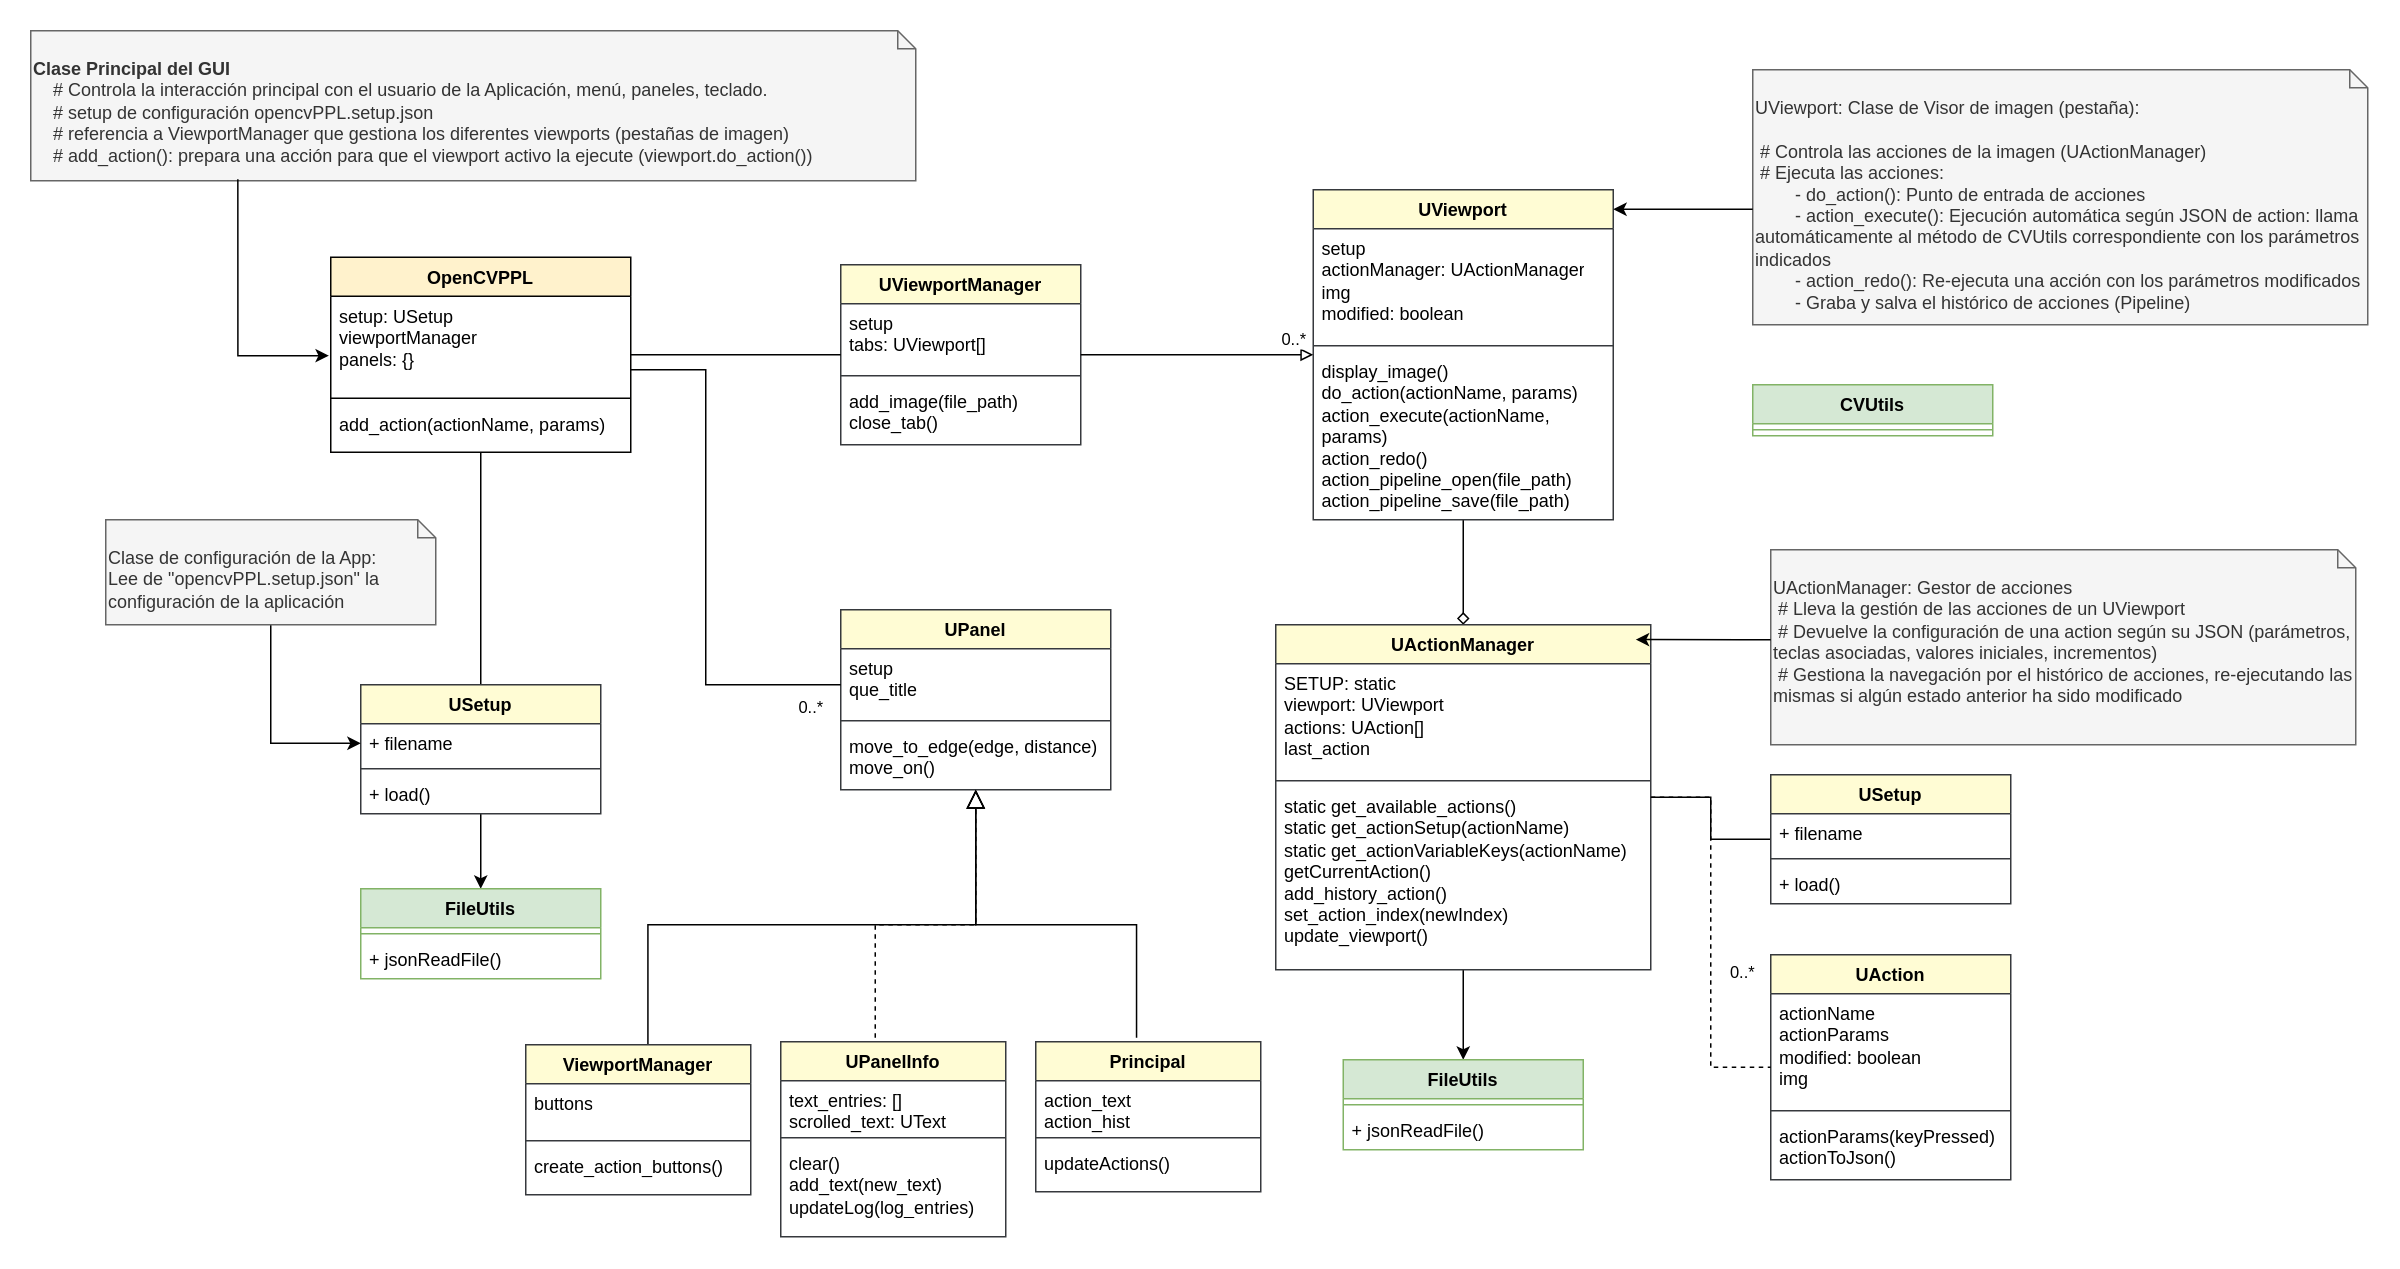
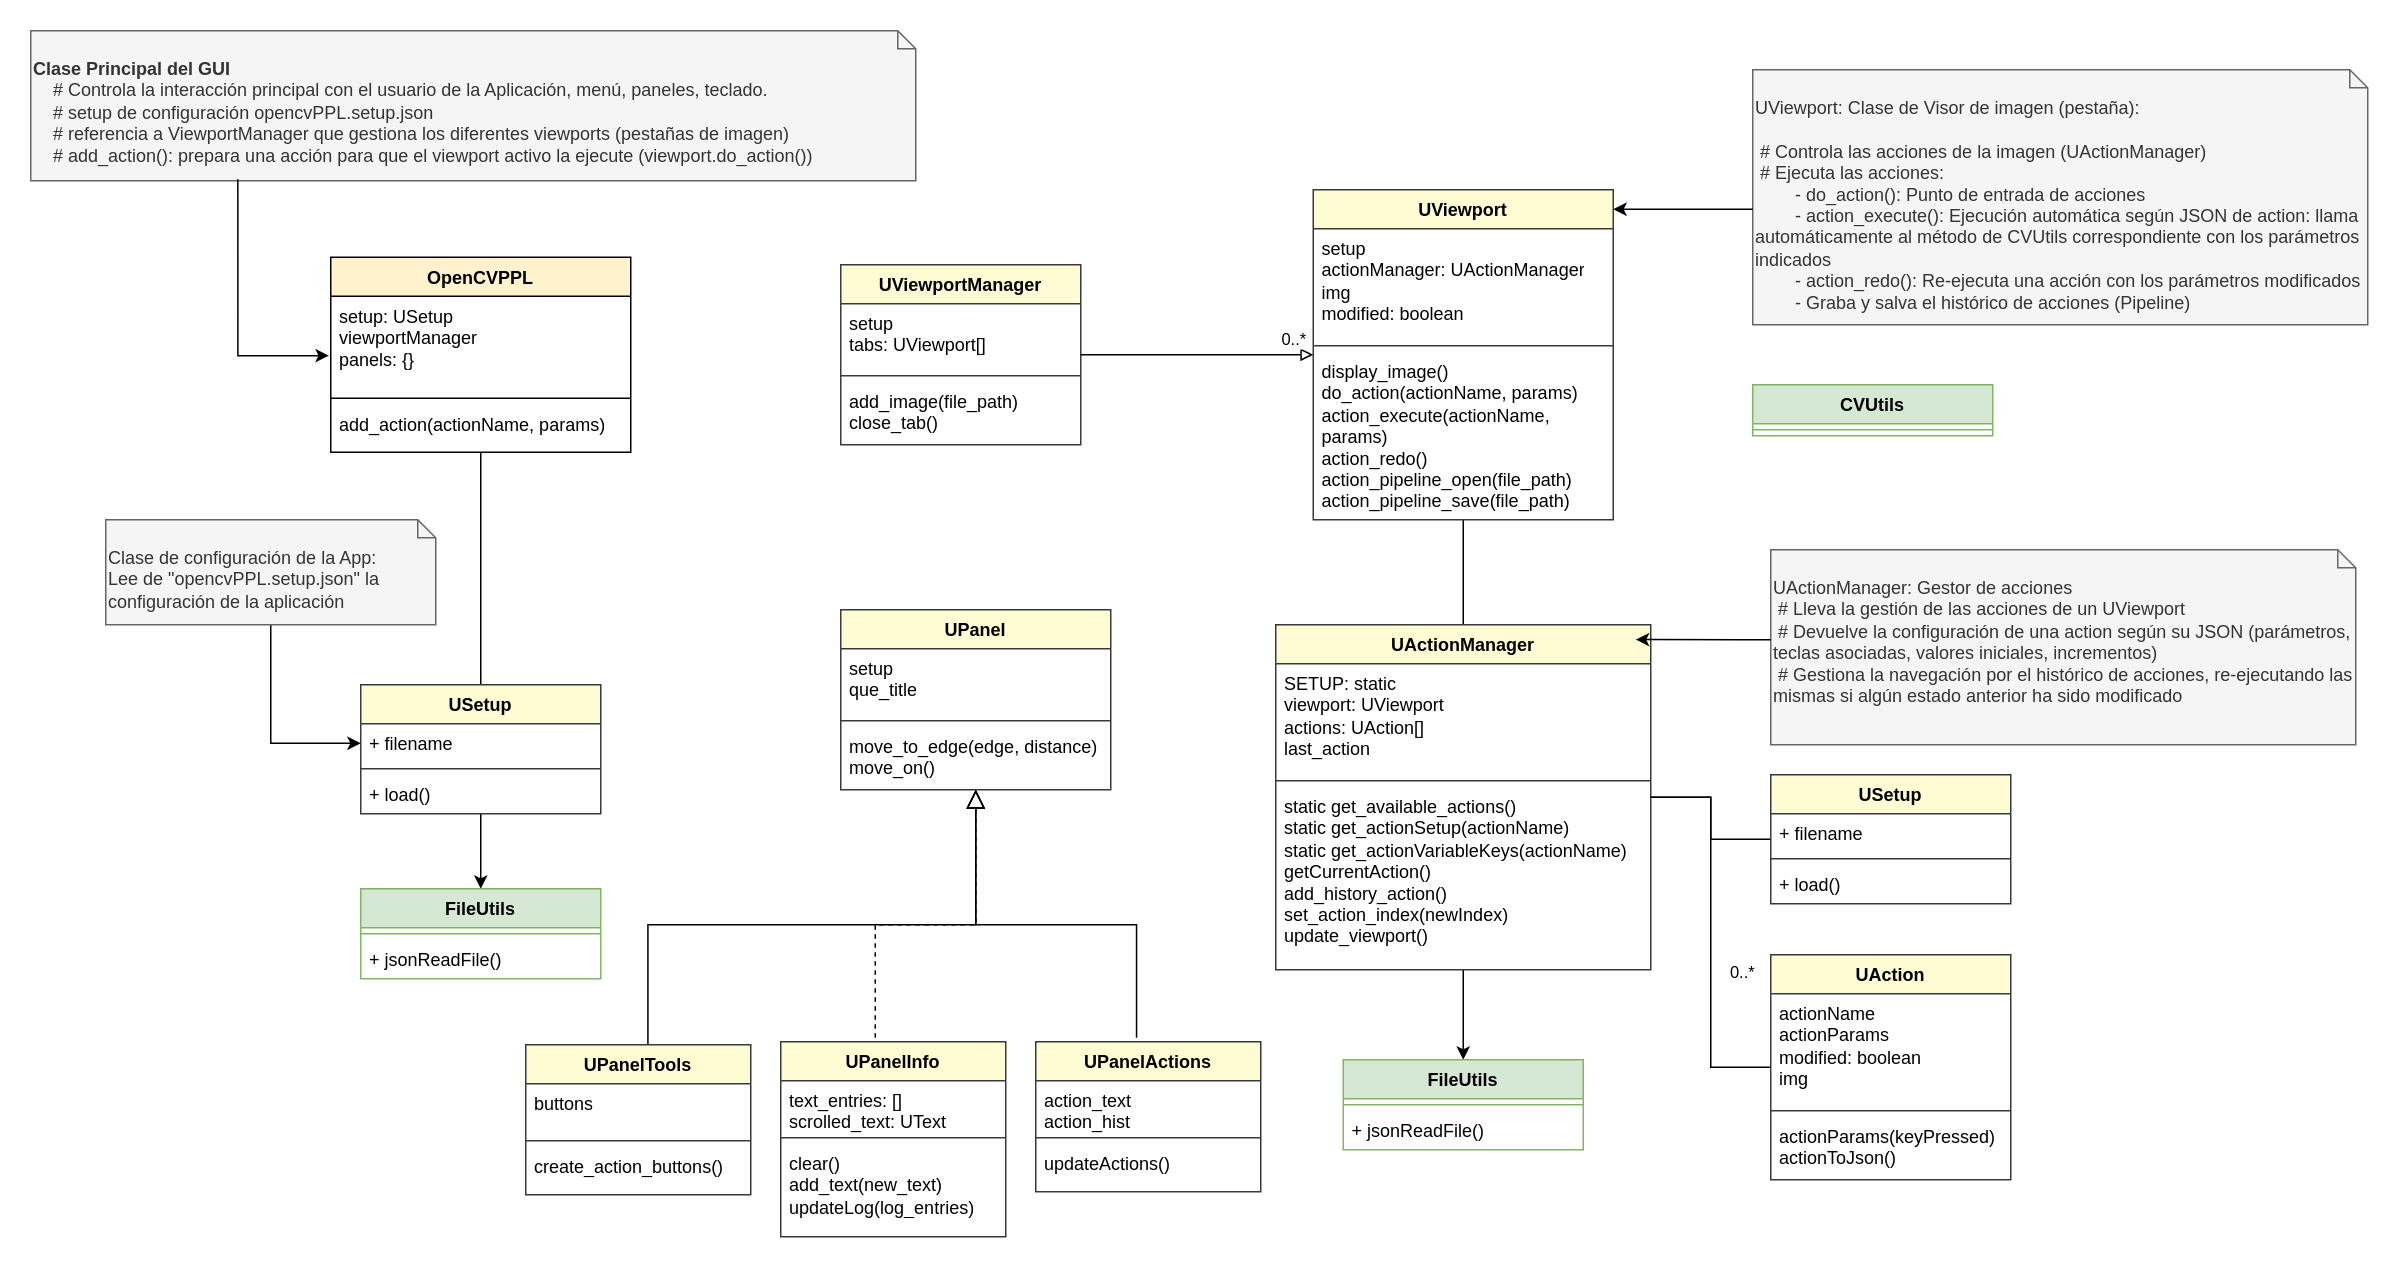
edge "OpenCVPPL" -- "UViewportManager": removed
edge "OpenCVPPL" -- "UPanel": removed, label "0..*"
edge "UViewport" -> "UActionManager": arrowhead diamond -> none
edge "UActionManager" -- "UAction": style dashed -> solid
node "Principal": label "Principal" -> "UPanelActions"
node "ViewportManager": label "ViewportManager" -> "UPanelTools"
